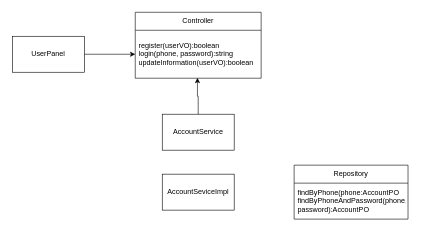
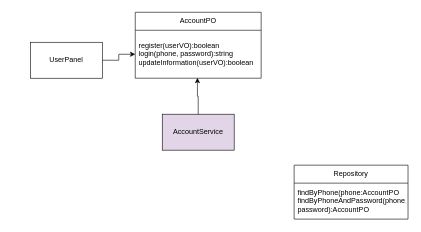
node "Controller": label "Controller" -> "AccountPO"
node "UserPanel": moved (48, 54) -> (66, 60)
node "AccountService": fillcolor #ffffff -> #e1d5e7
node "AccountSeviceImpl": removed
